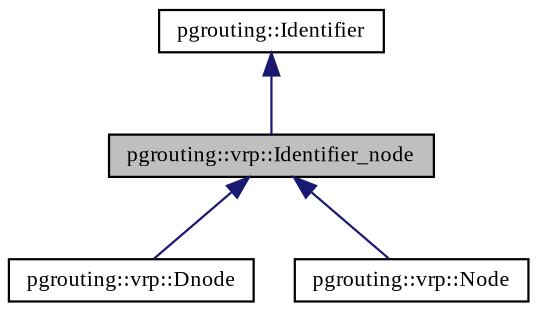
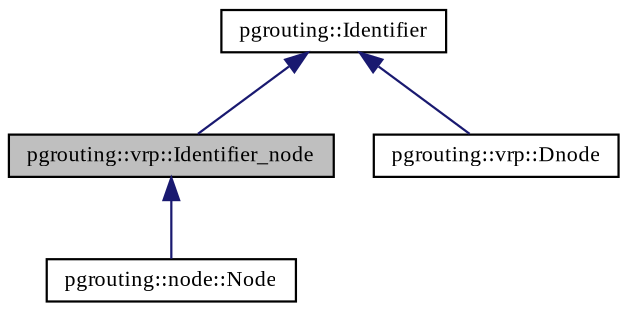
edge "pgrouting::vrp::Dnode" -> "pgrouting::vrp::Identifier_node": now "pgrouting::vrp::Dnode" -> "pgrouting::Identifier"
node "pgrouting::vrp::Node": label "pgrouting::vrp::Node" -> "pgrouting::node::Node"
